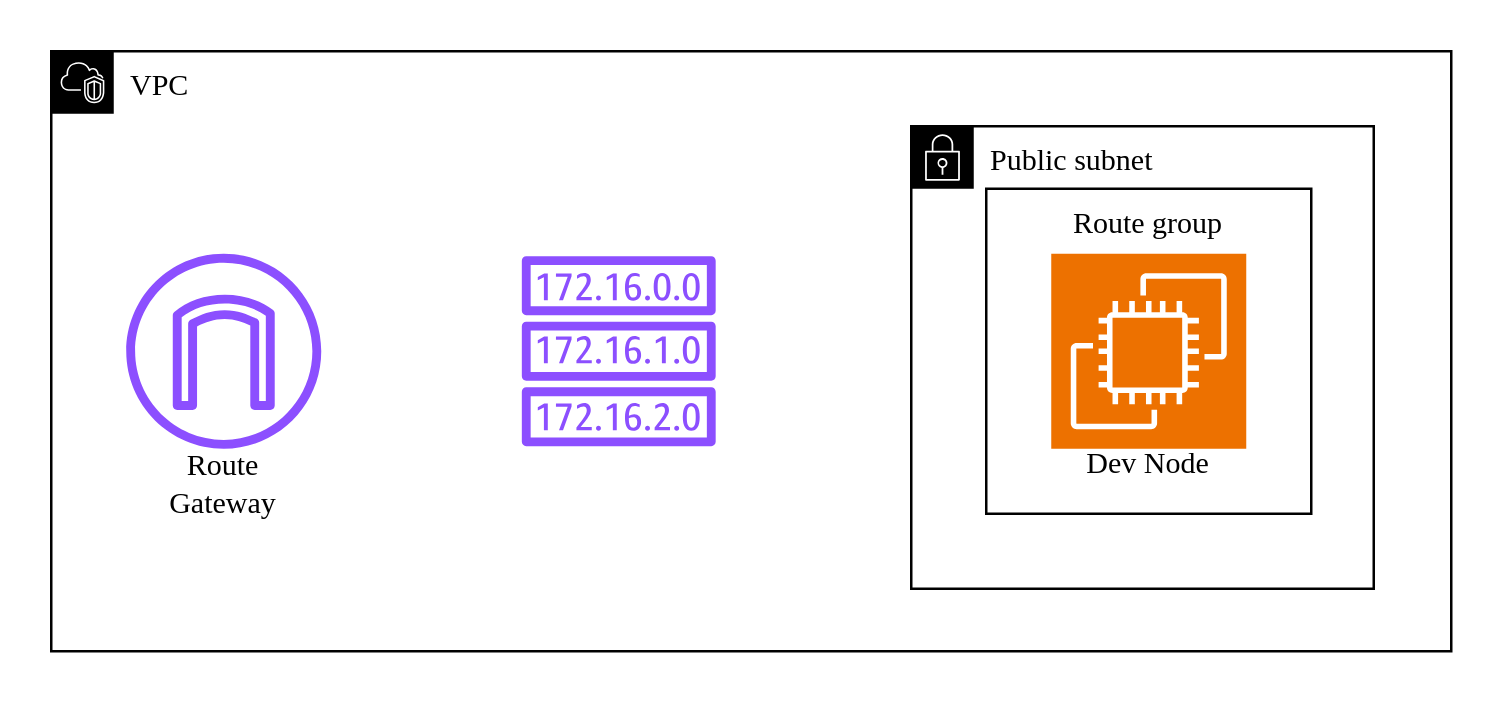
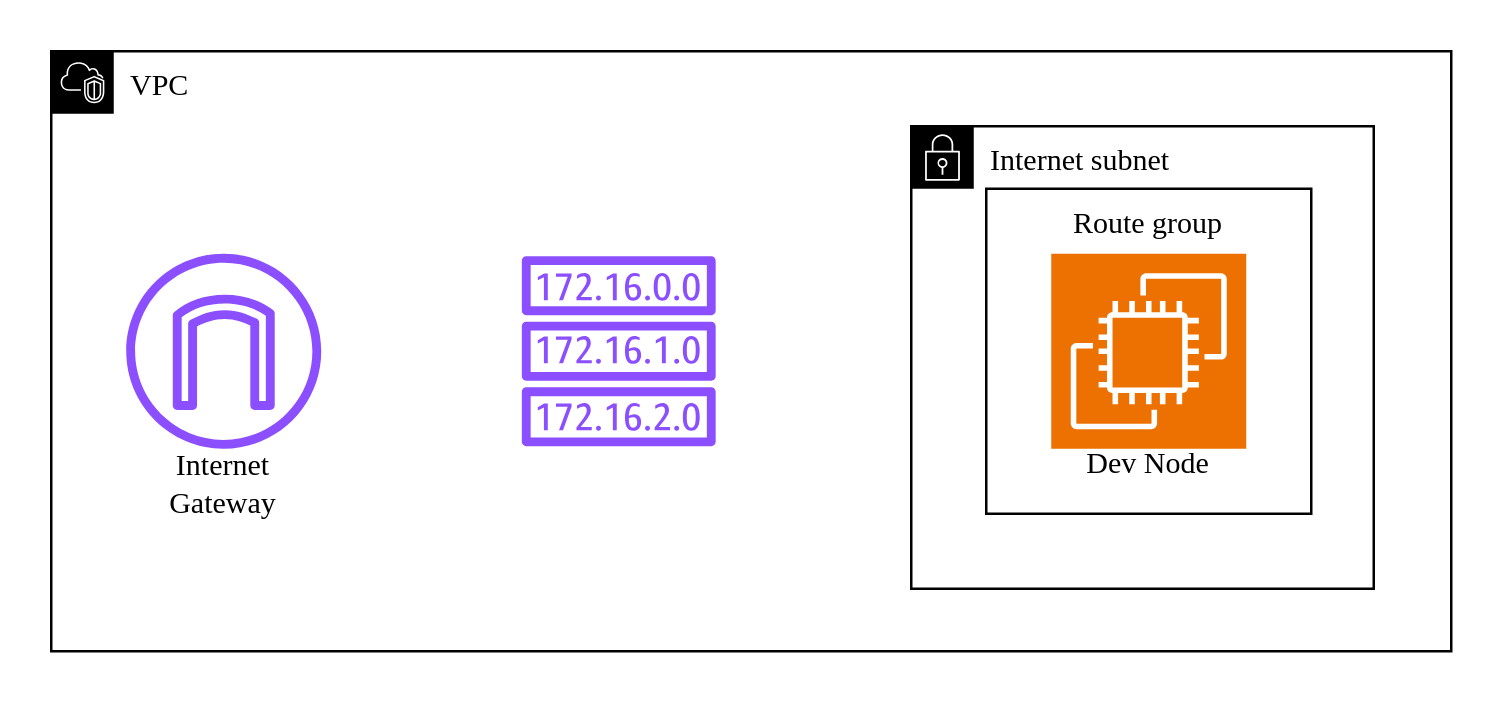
node "Public subnet": label "Public subnet" -> "Internet subnet"
node "Route Gateway": label "Route Gateway" -> "Internet Gateway"
